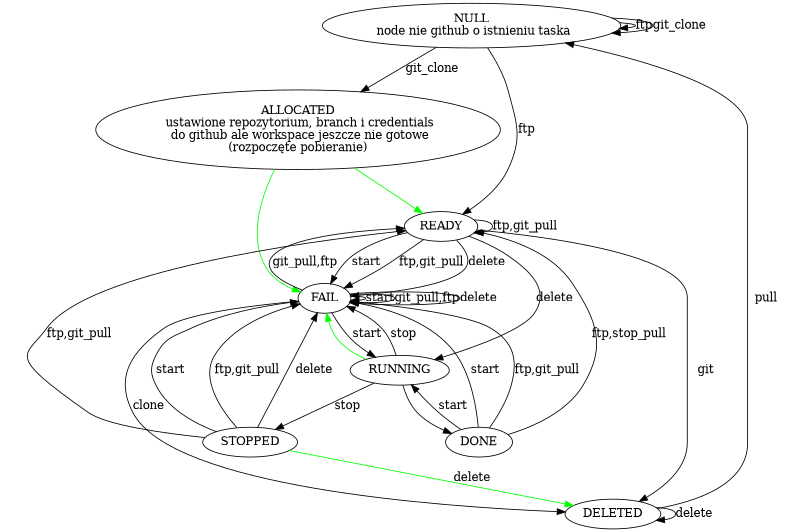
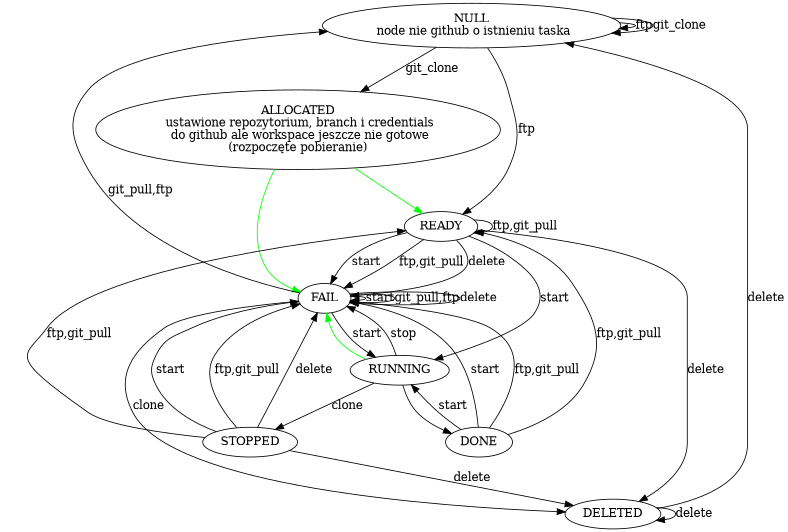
edge "FAIL" -> "READY": now "FAIL" -> "NULL node nie github o istnieniu taska"
edge "READY" -> "RUNNING": label "delete" -> "start"
edge "DELETED" -> "NULL node nie github o istnieniu taska": label "pull" -> "delete"
edge "DONE" -> "READY": label "ftp,stop_pull" -> "ftp,git_pull"
edge "READY" -> "DELETED": label "git" -> "delete"
edge "RUNNING" -> "STOPPED": label "stop" -> "clone"
edge "STOPPED" -> "DELETED": color green -> black
